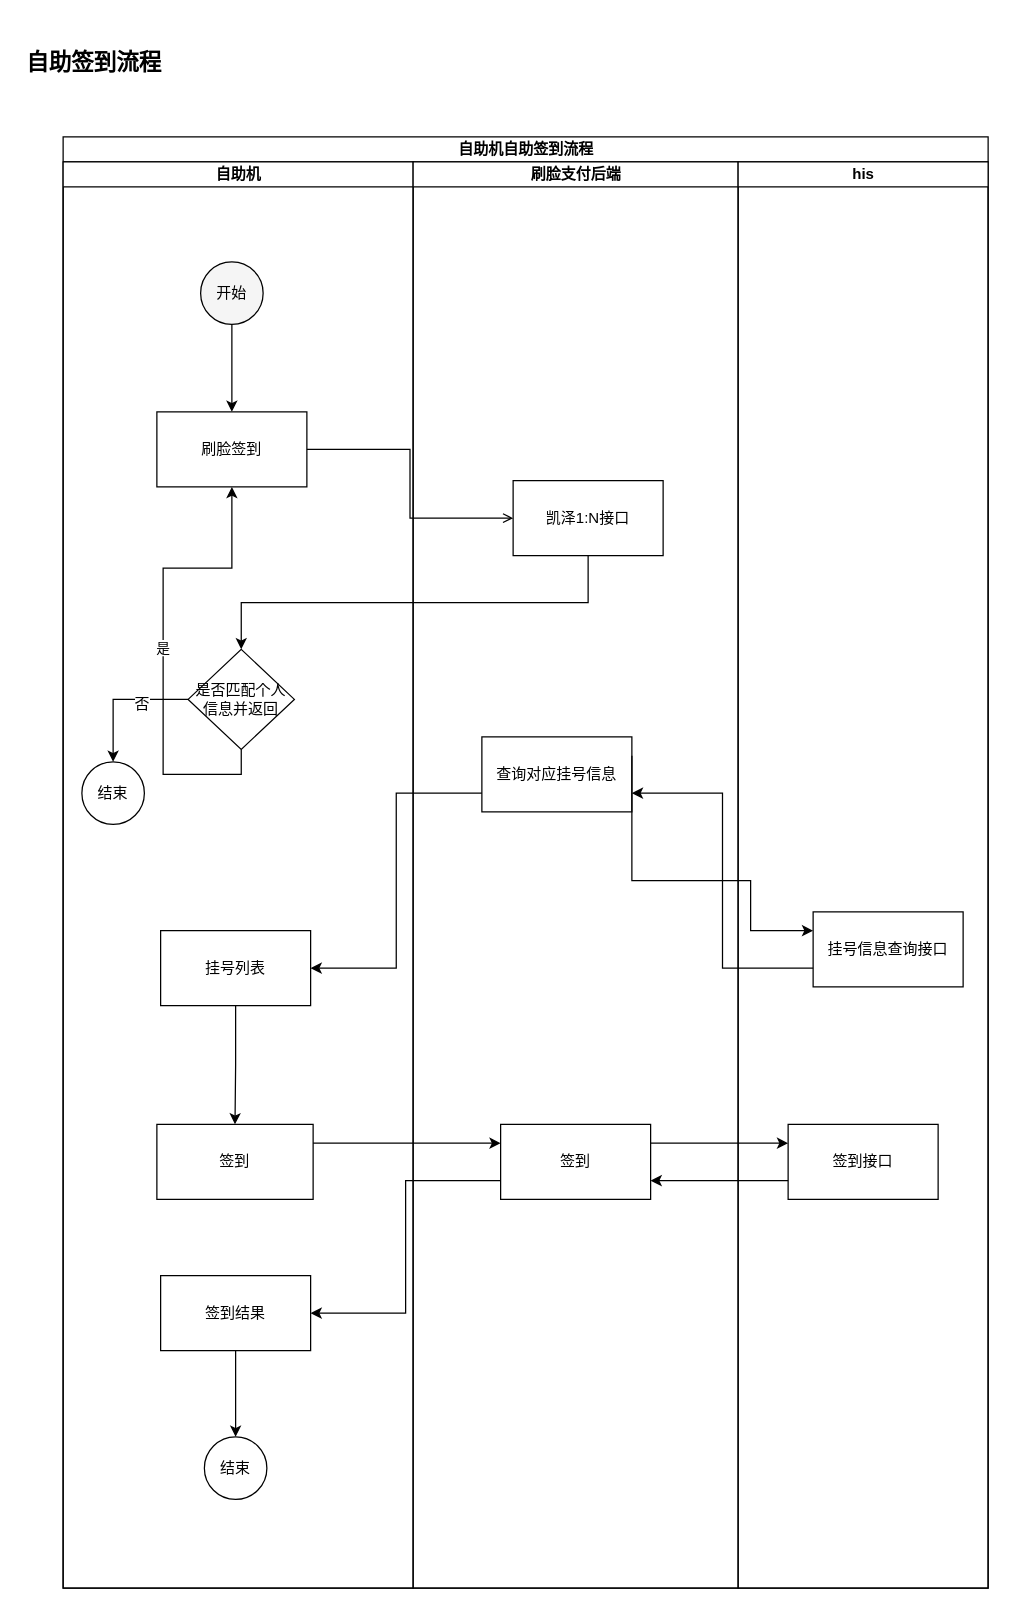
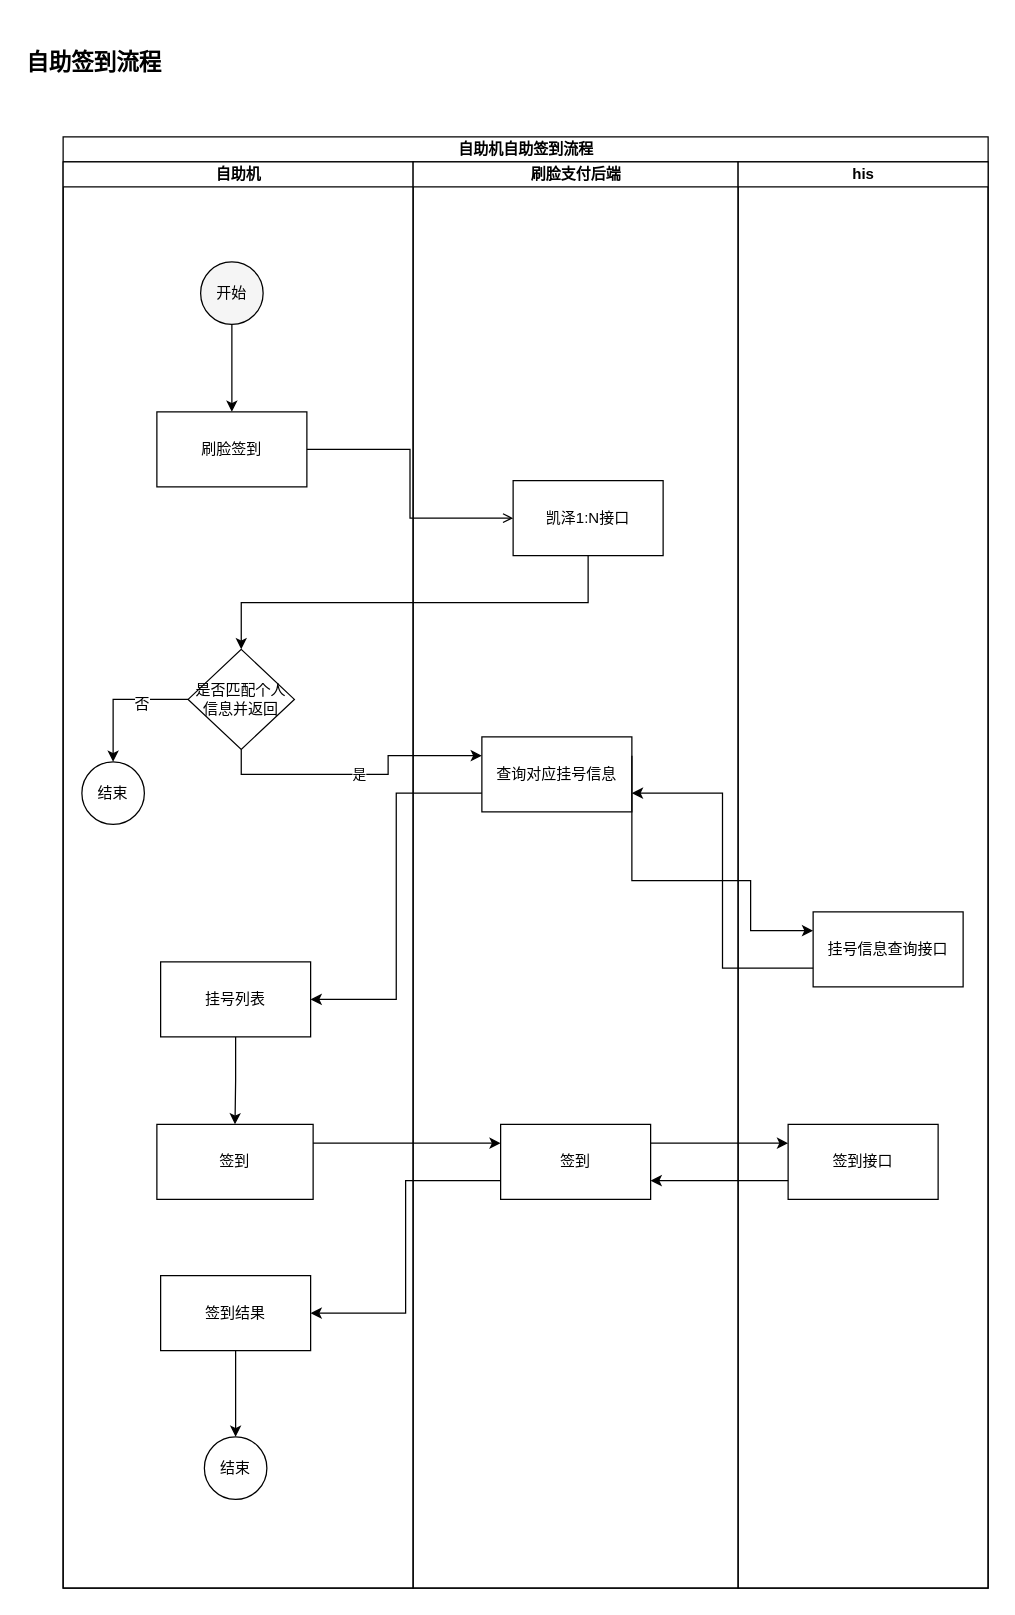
edge "是否匹配个人信息并返回" -> "刷脸签到": now "是否匹配个人信息并返回" -> "查询对应挂号信息"
node "挂号列表": moved (236, 968) -> (236, 999)
